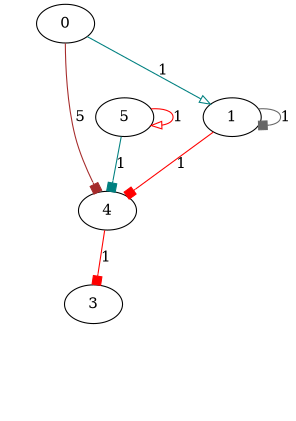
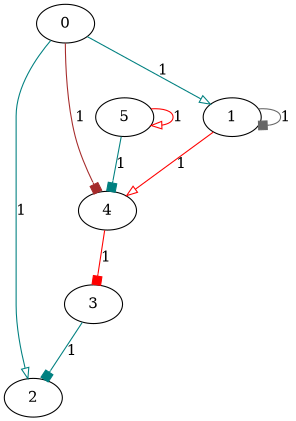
edge "0" -> "4": label "5" -> "1"
edge "1" -> "4": arrowhead box -> onormal
node "2": added
